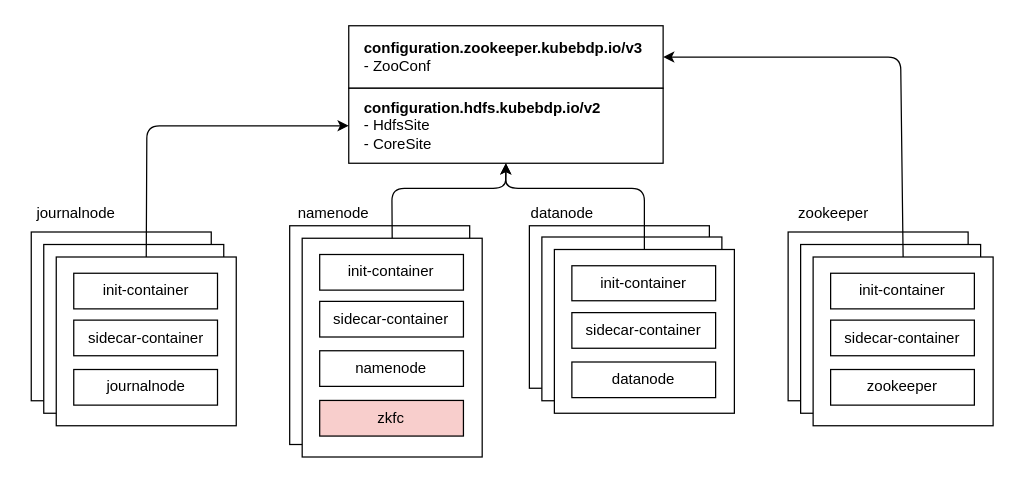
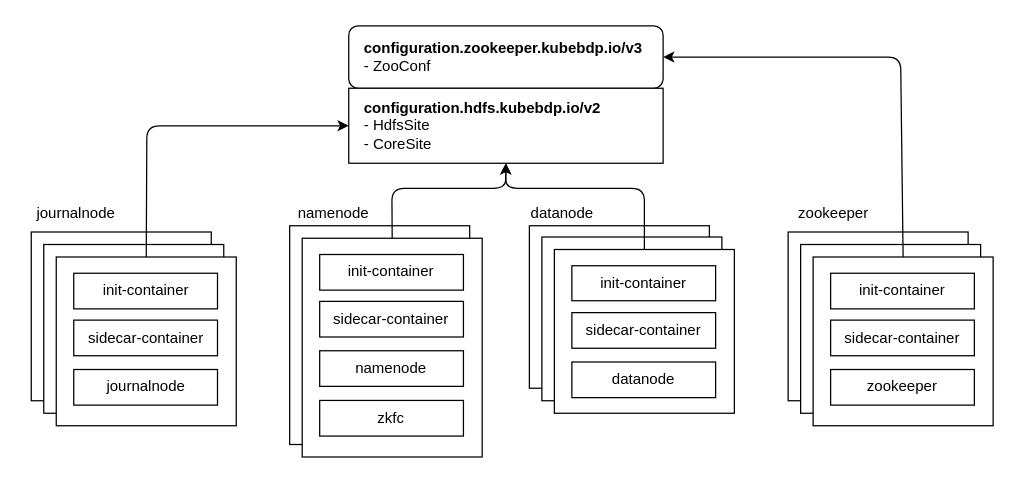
node "configuration.zookeeper.kubebdp.io/v3 - ZooConf": shape rectangle -> rounded rectangle
node "zkfc": fillcolor #f8cecc -> #ffffff
